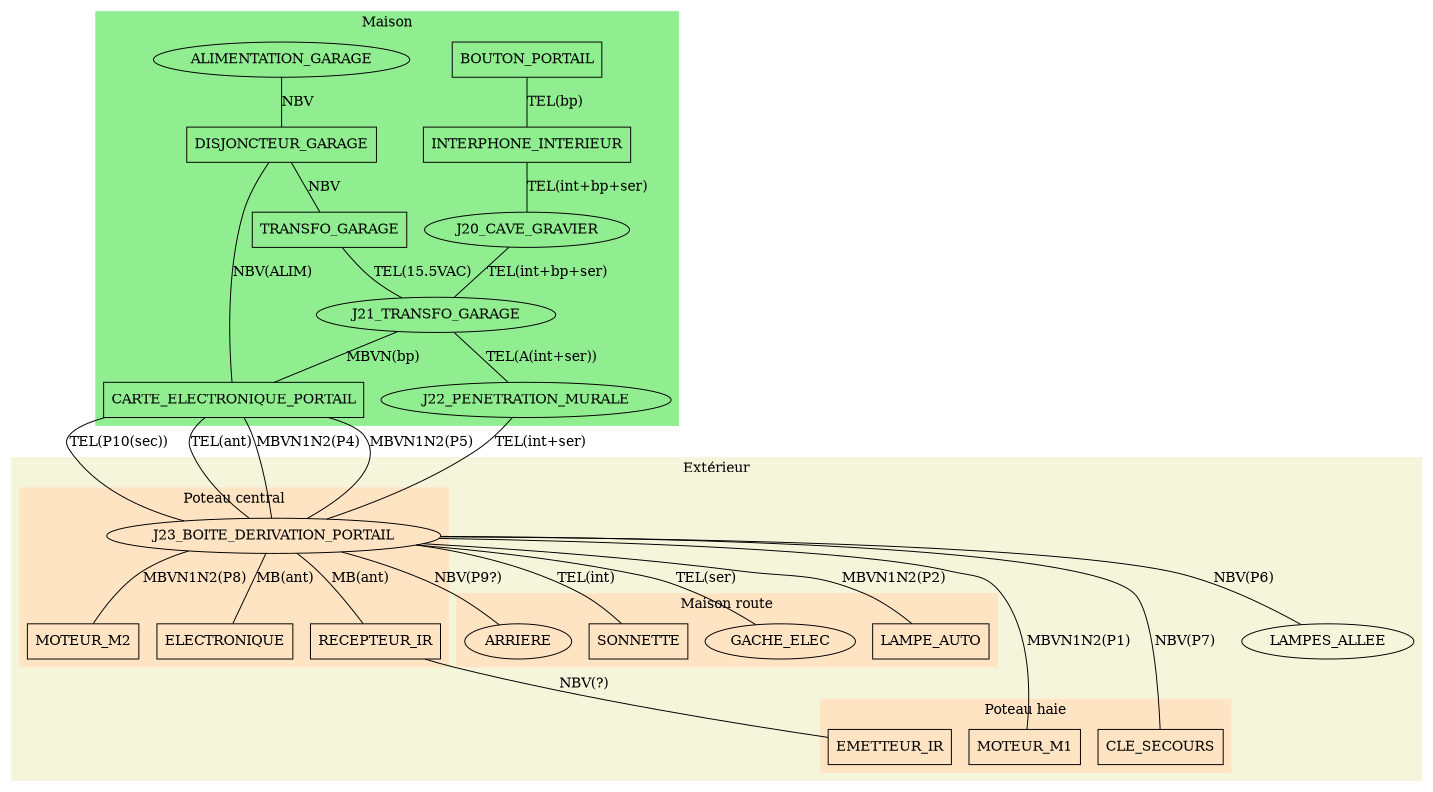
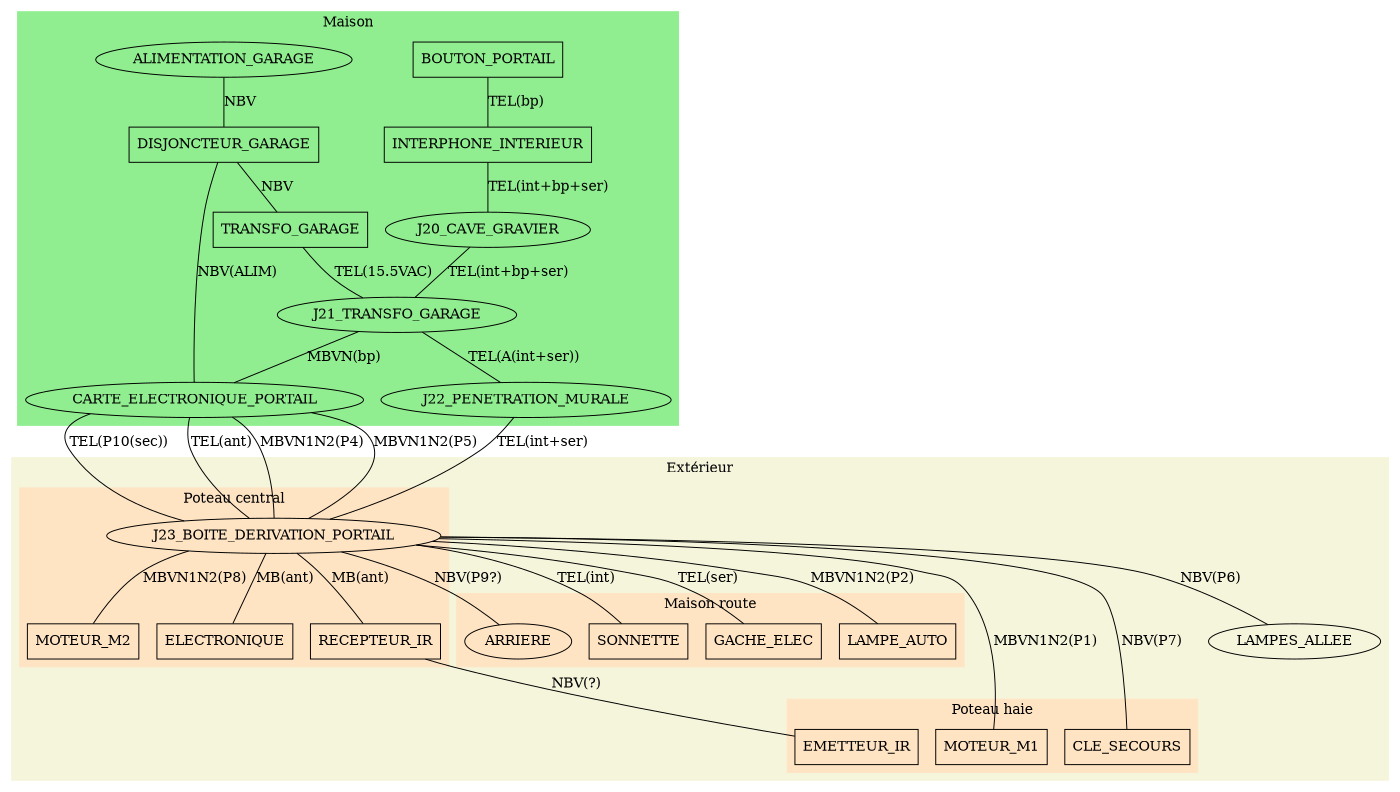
node "CARTE_ELECTRONIQUE_PORTAIL": shape box -> ellipse
node "GACHE_ELEC": shape ellipse -> box
